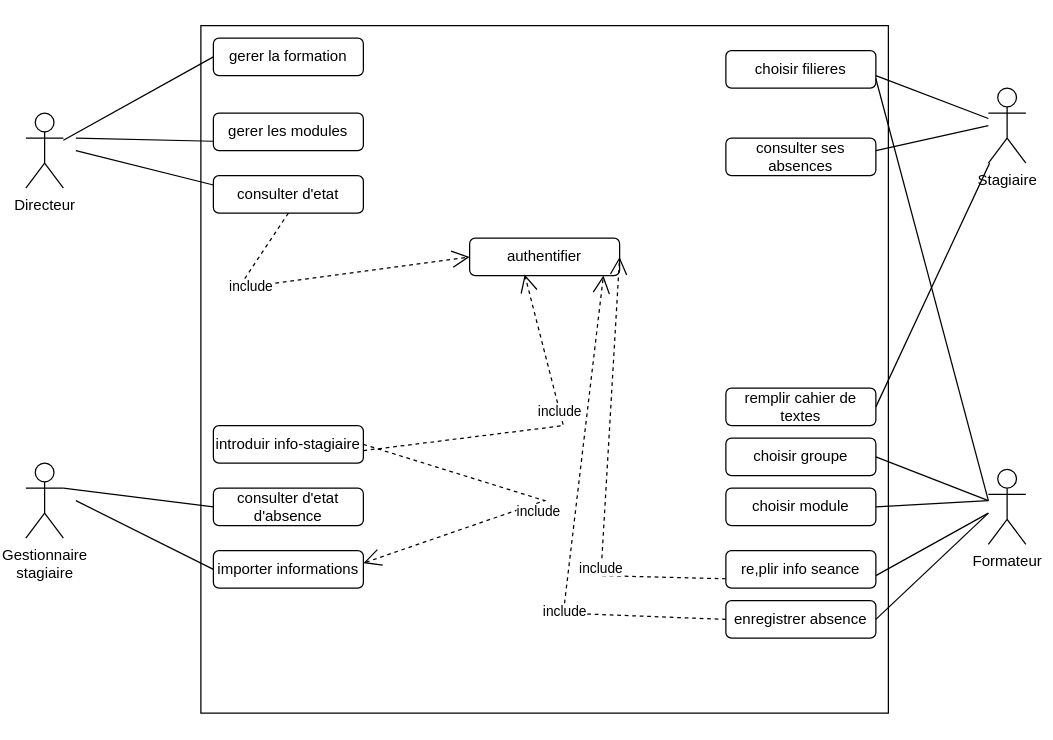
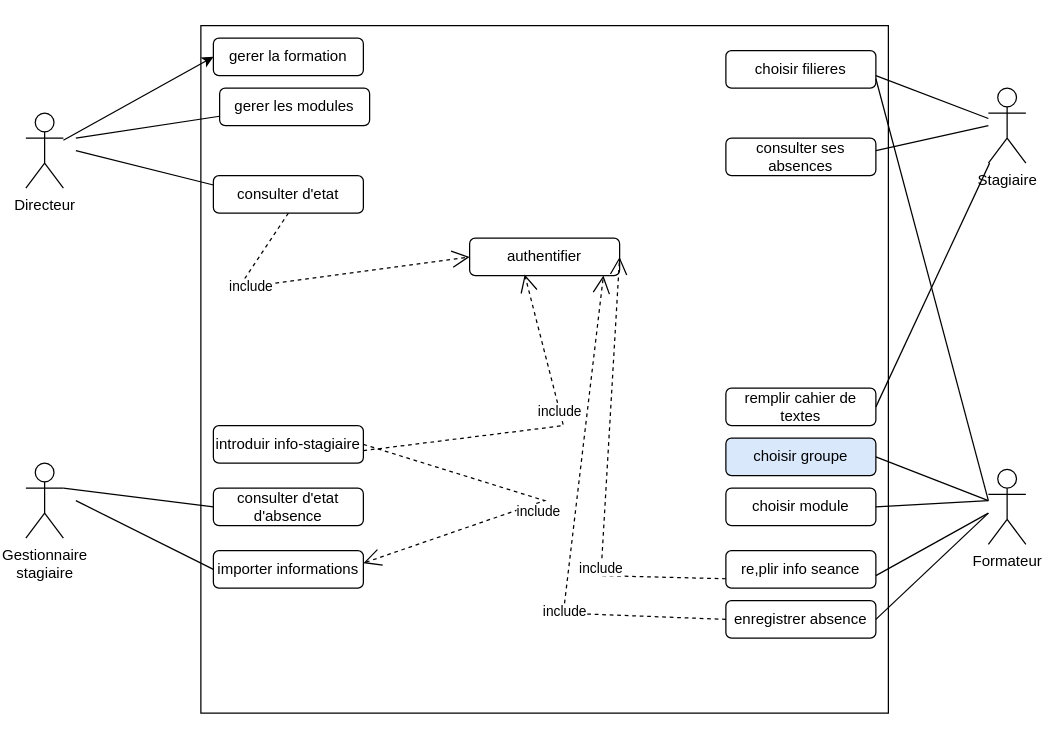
edge "gerer la formation" -- "Directeur": arrowhead none -> classic
node "gerer les modules": moved (288, 132) -> (294, 107)
node "choisir groupe": fillcolor #ffffff -> #dae8fc
